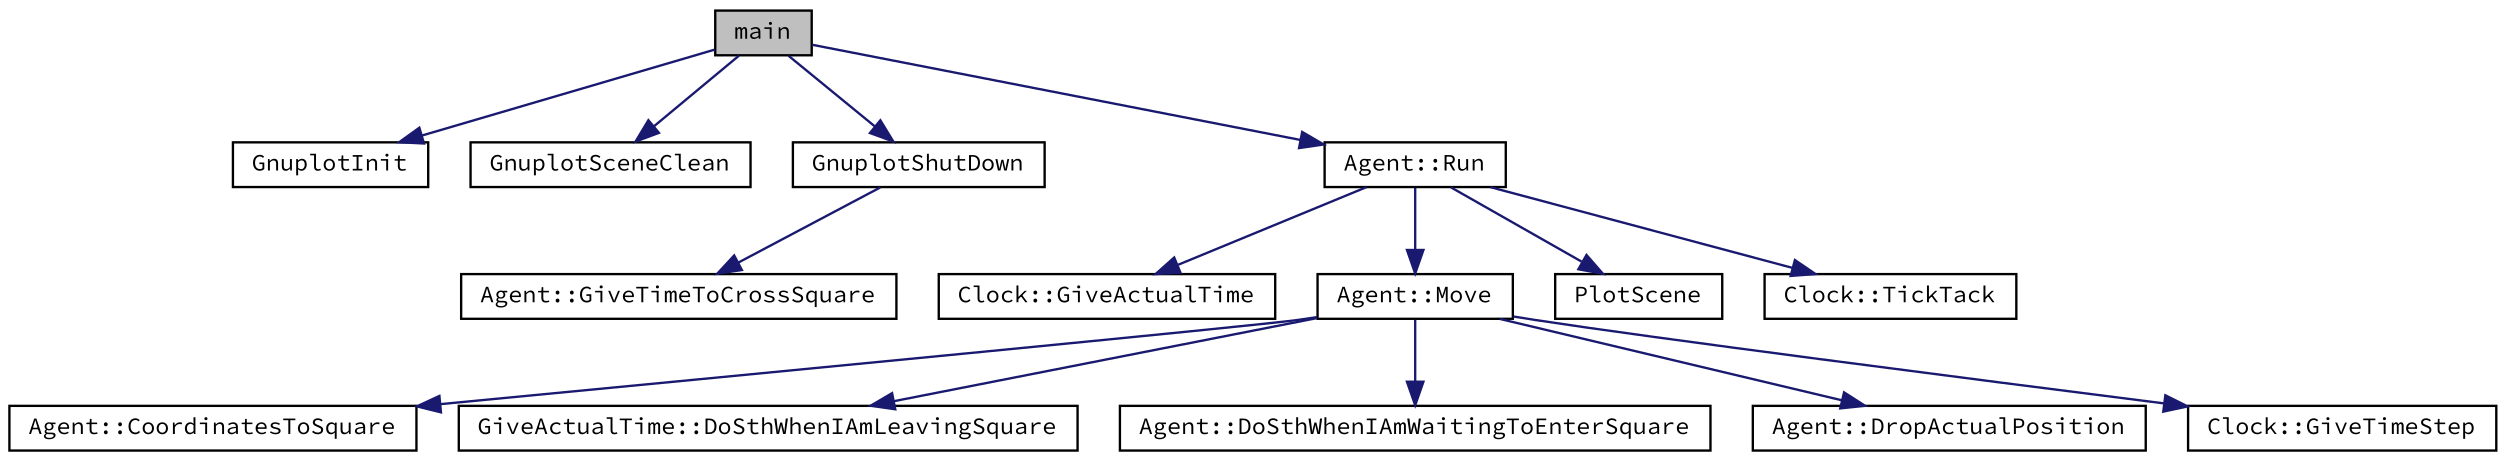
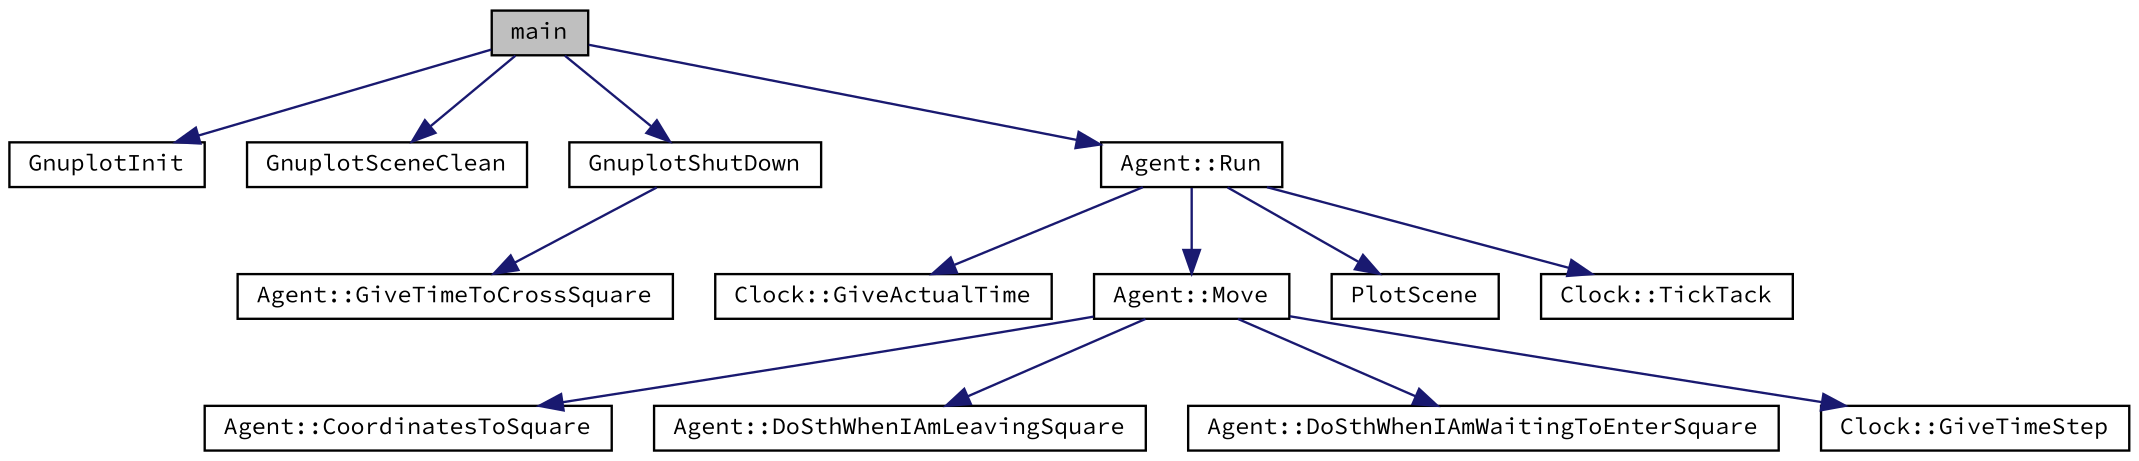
node "GiveActualTime::DoSthWhenIAmLeavingSquare": label "GiveActualTime::DoSthWhenIAmLeavingSquare" -> "Agent::DoSthWhenIAmLeavingSquare"
node "Agent::DropActualPosition": removed
